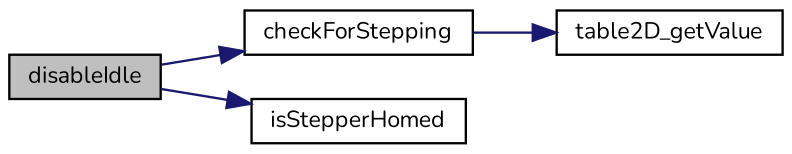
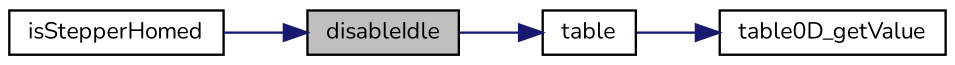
node "checkForStepping": label "checkForStepping" -> "table"
node "table2D_getValue": label "table2D_getValue" -> "table0D_getValue"
edge "disableIdle" -> "isStepperHomed": reversed
